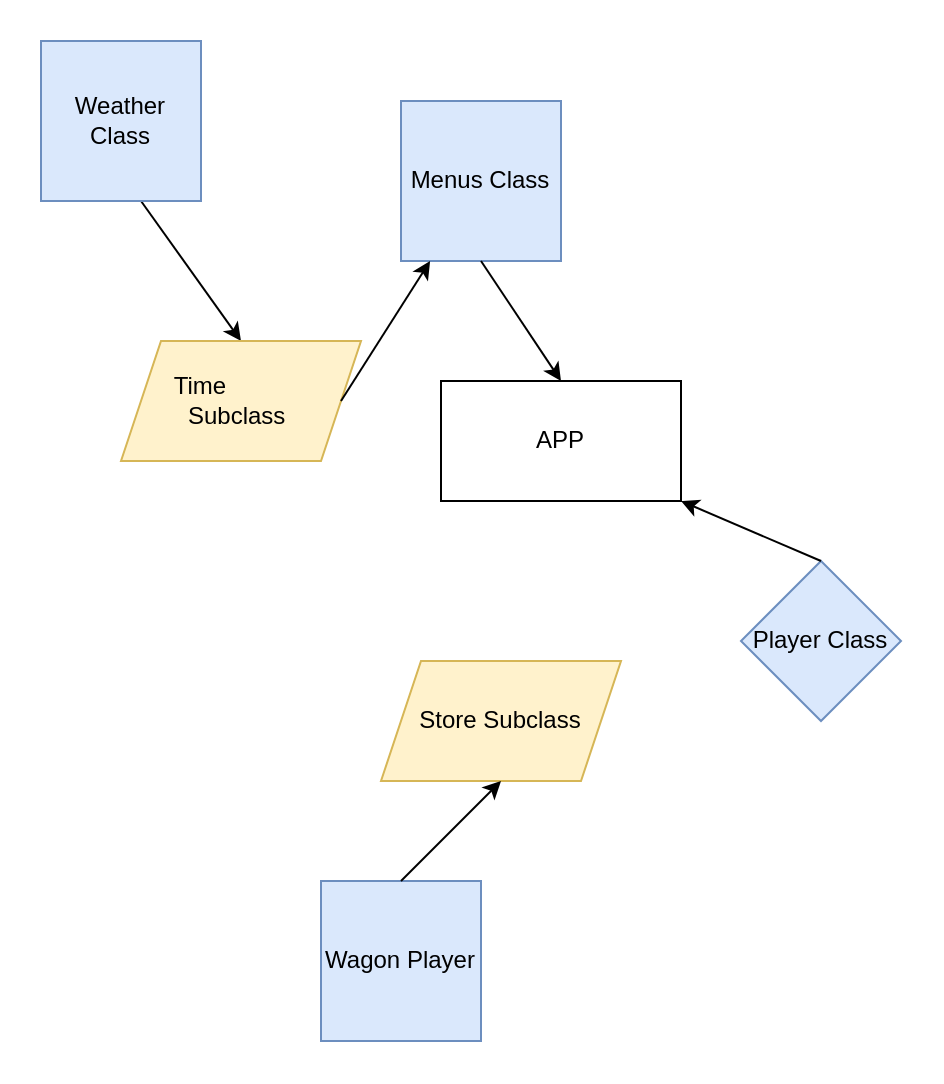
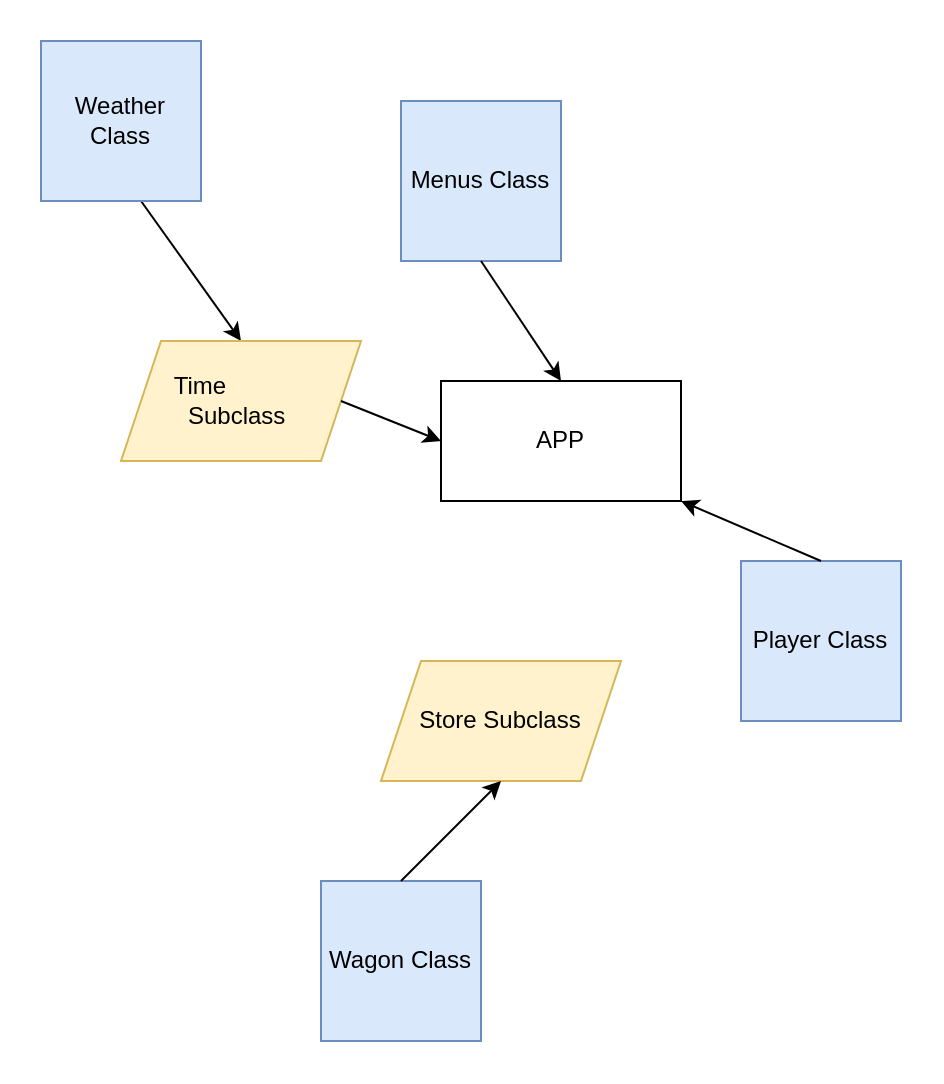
edge "Time Subclass" -> "Menus Class": now "Time Subclass" -> "APP"
node "Player Class": shape diamond -> rectangle
node "Wagon Player": label "Wagon Player" -> "Wagon Class"
